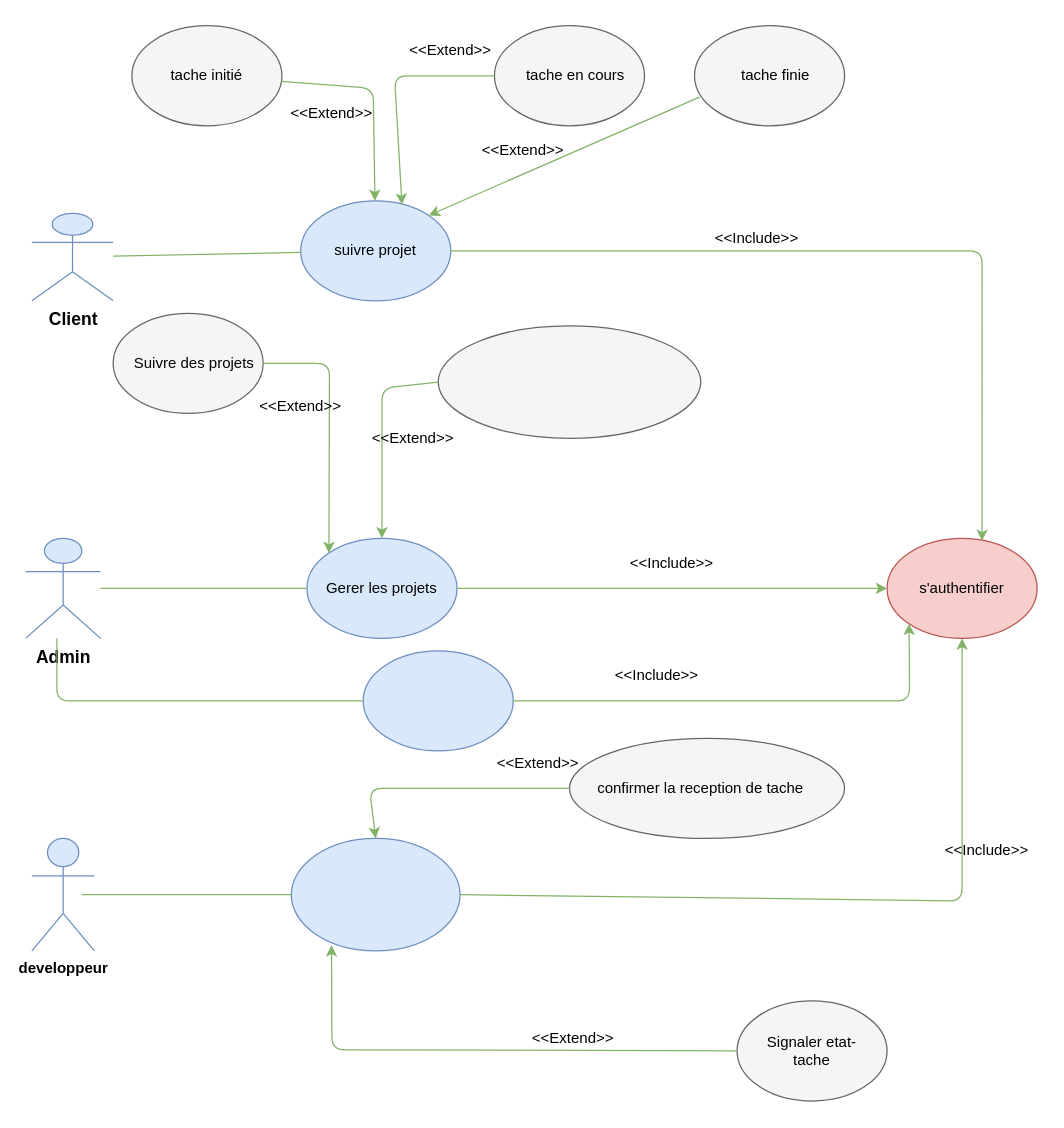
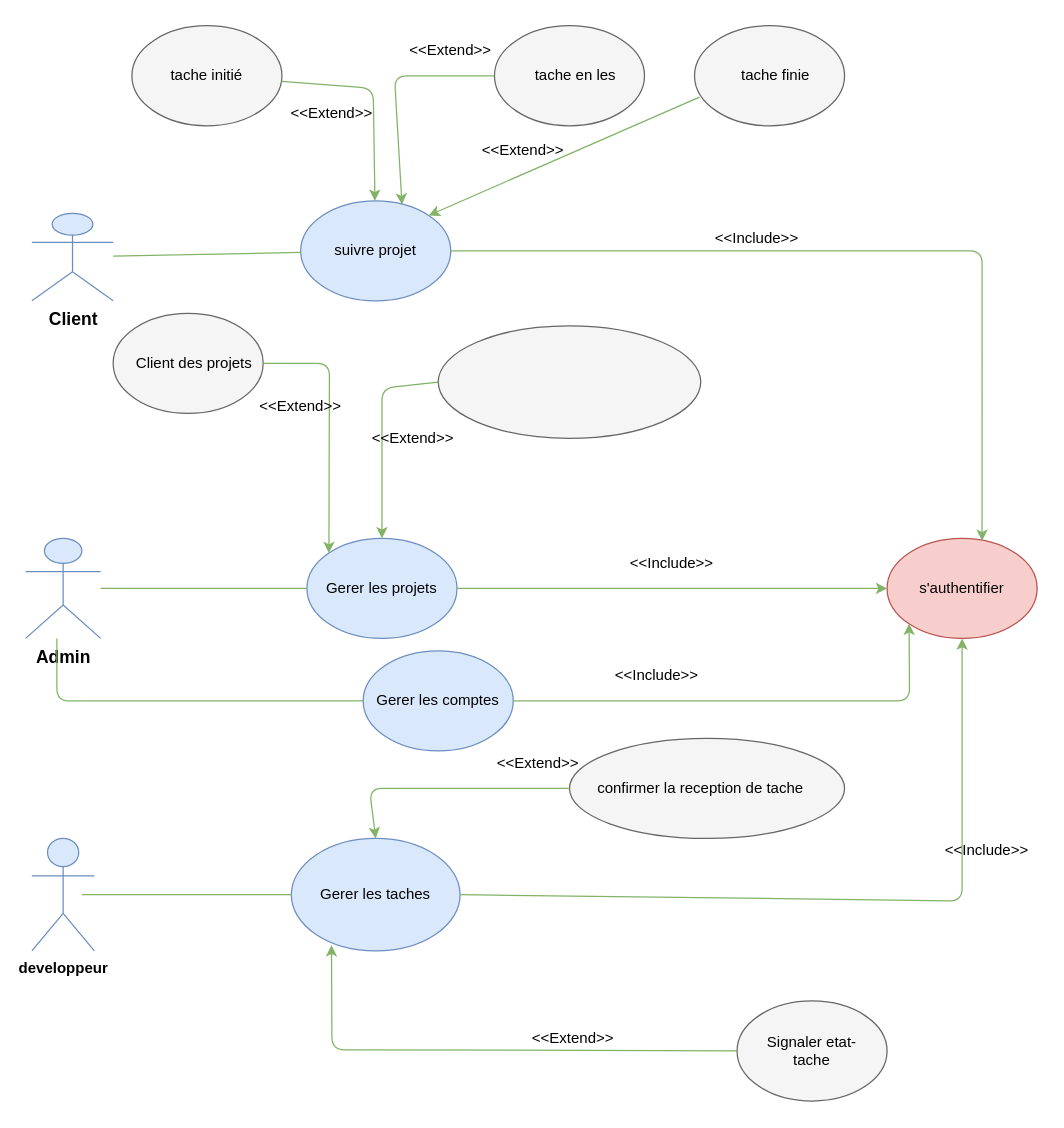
node "tache en cours": label "tache en cours" -> "tache en les"
node "Suivre des projets": label "Suivre des projets" -> "Client des projets"
node "Gerer les comptes": added
node "Gerer les taches": added
